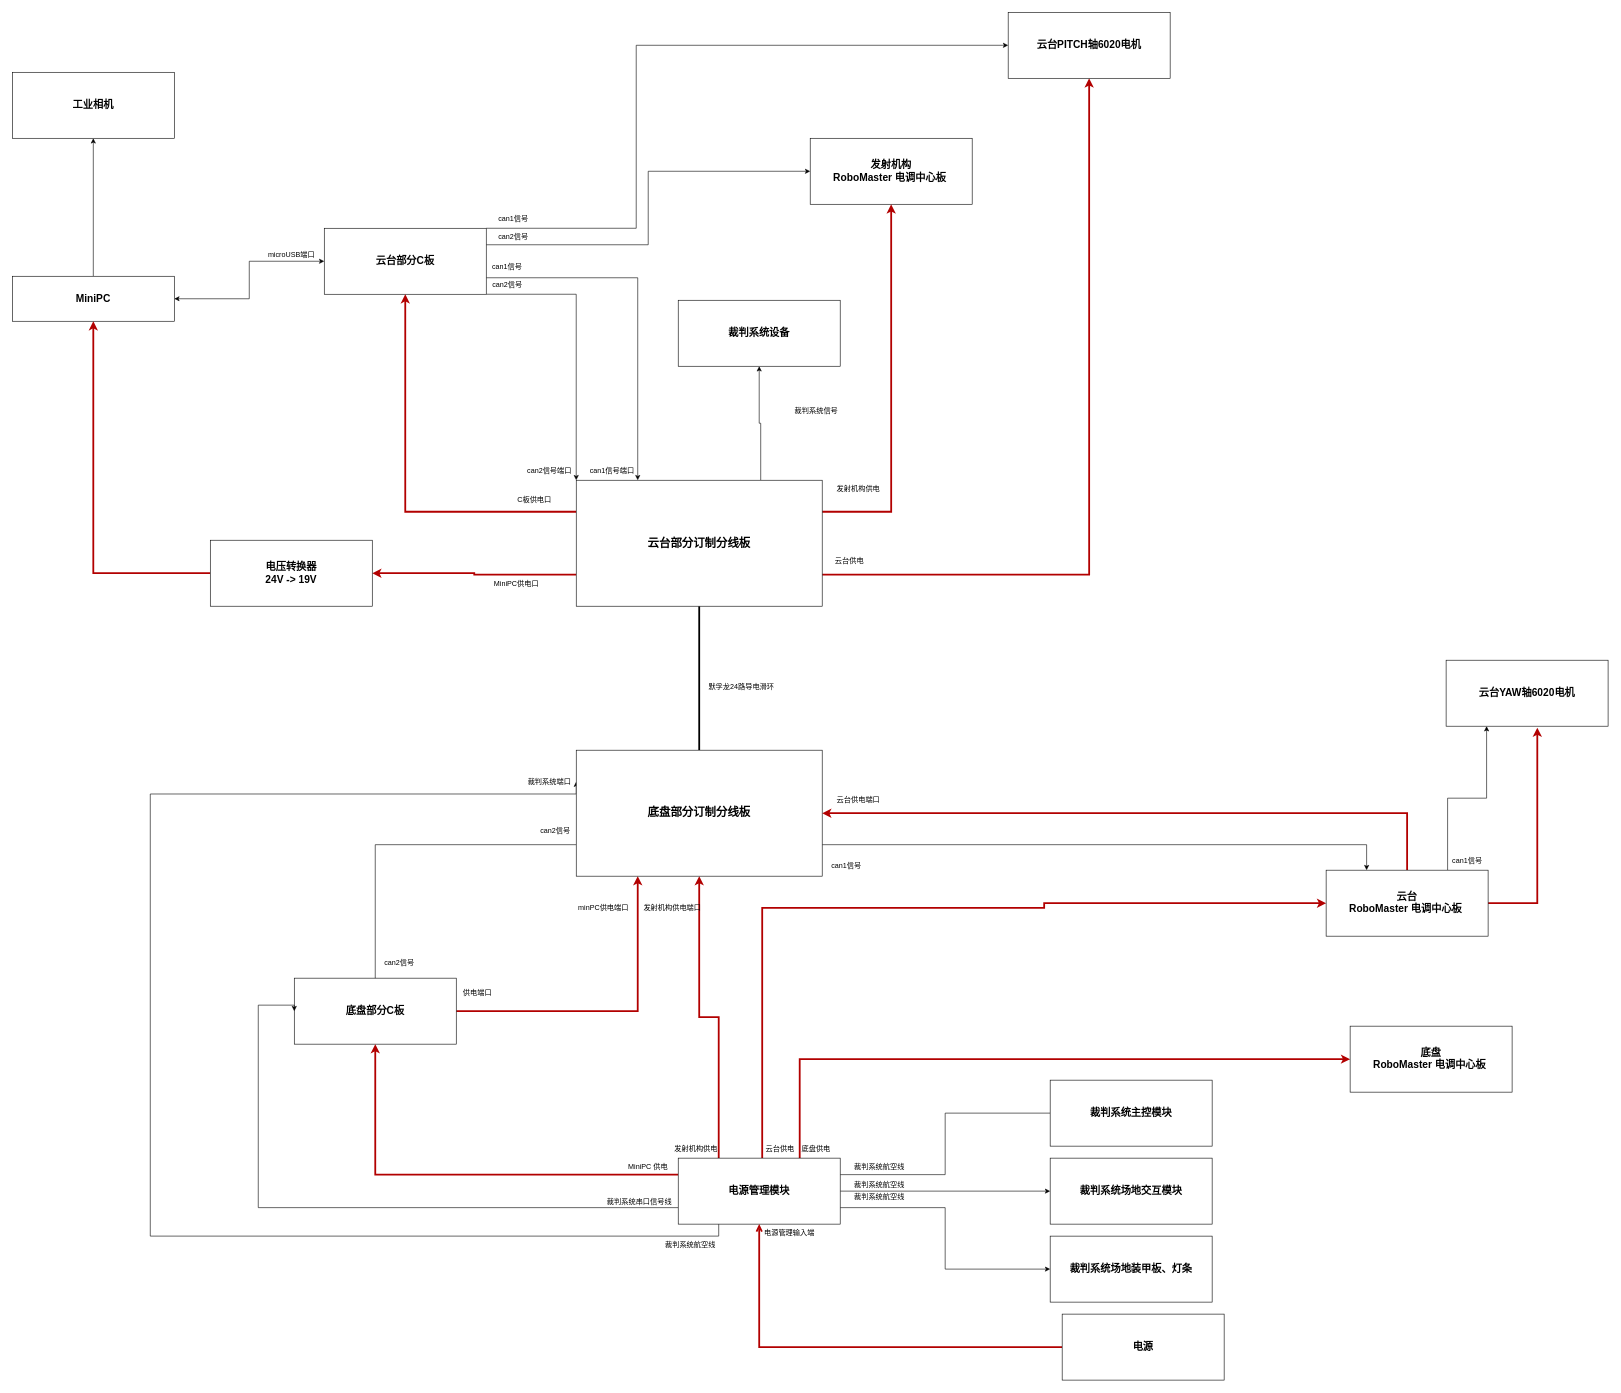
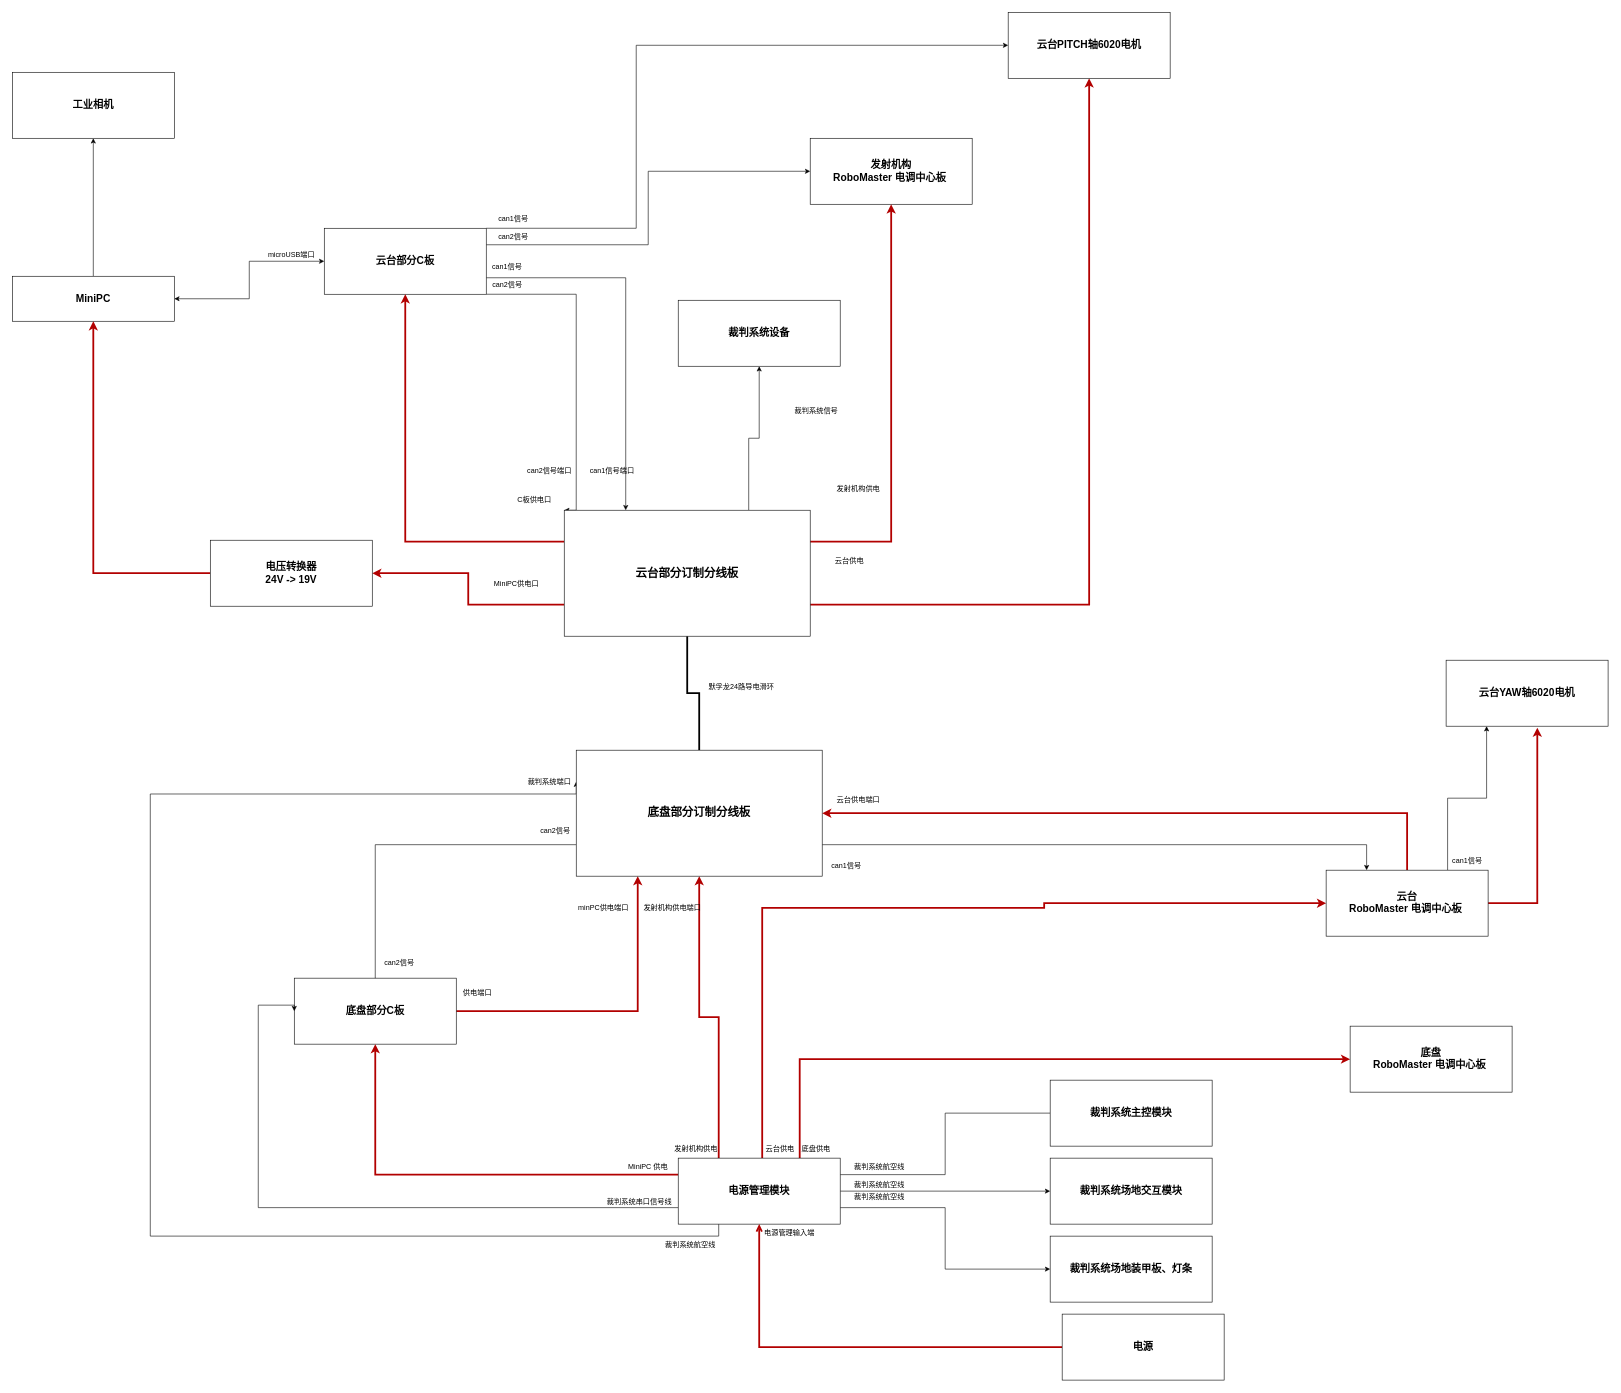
node "云台部分订制分线板": moved (699, 543) -> (687, 573)
